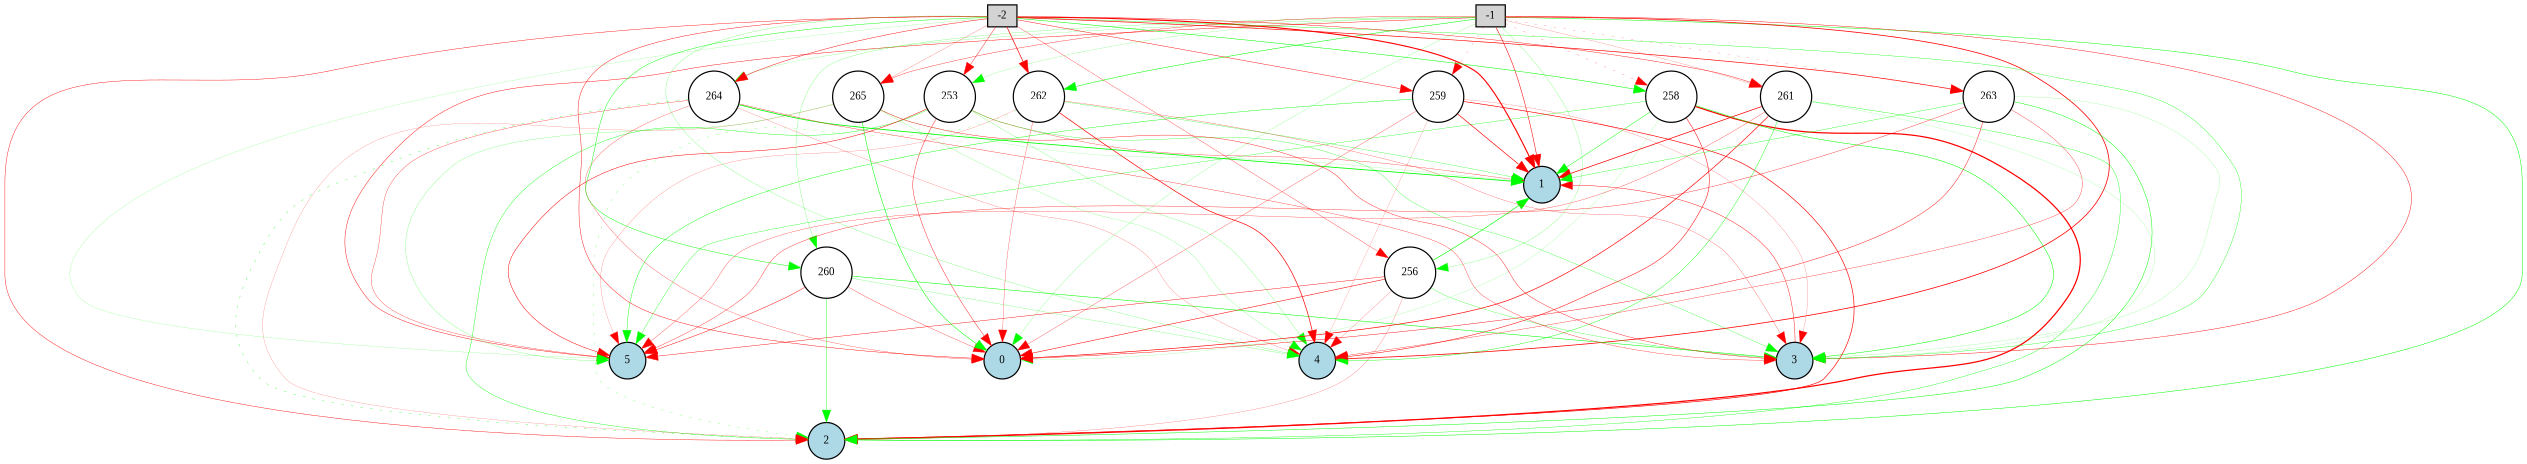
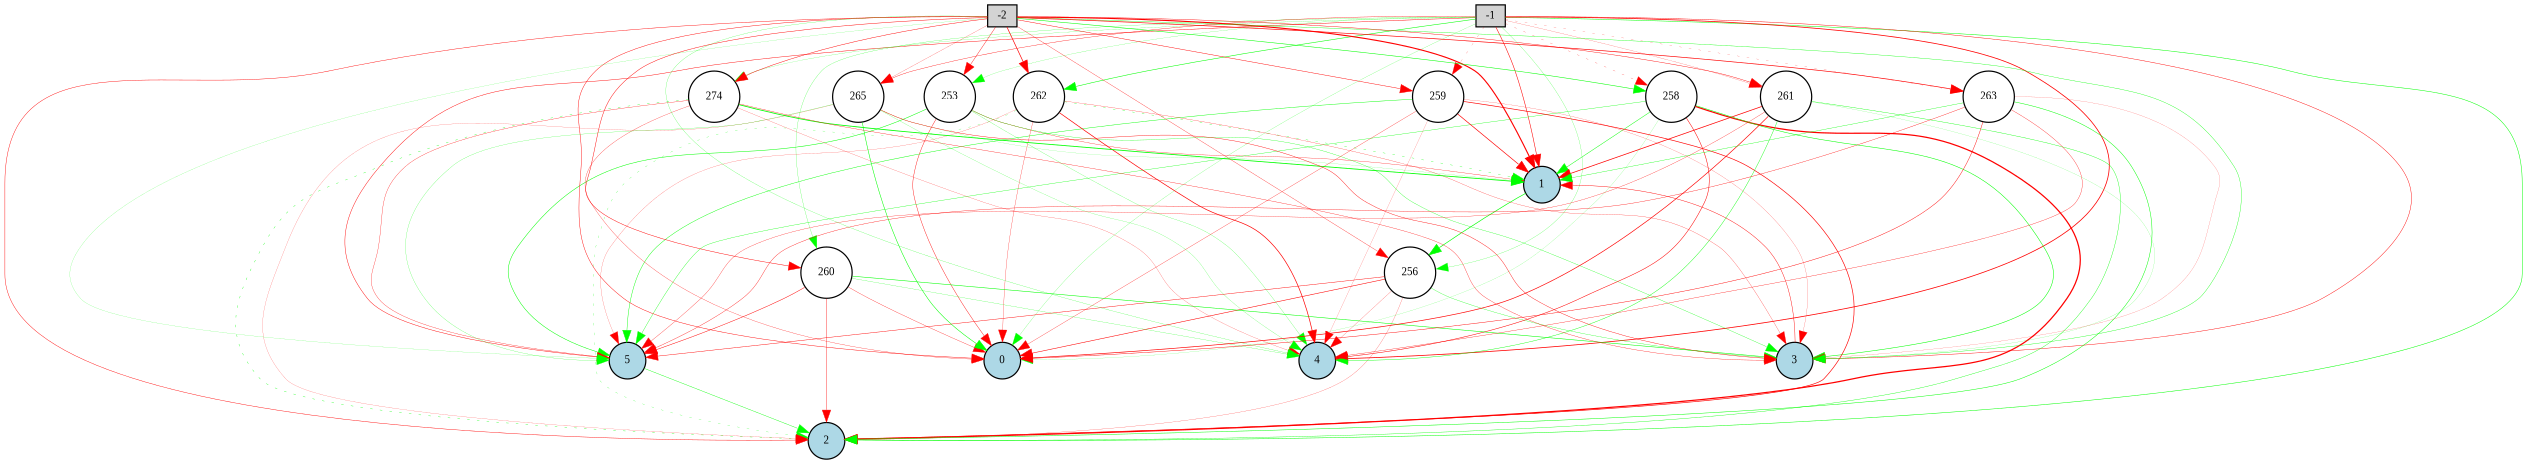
edge "-2" -> "260": color green -> red
node "264": label "264" -> "274"
edge "262" -> "1": style solid -> dotted
edge "253" -> "5": color red -> green
edge "253" -> "2": now "5" -> "2"
edge "256" -> "1": reversed
edge "263" -> "3": color green -> red
edge "260" -> "2": color green -> red
